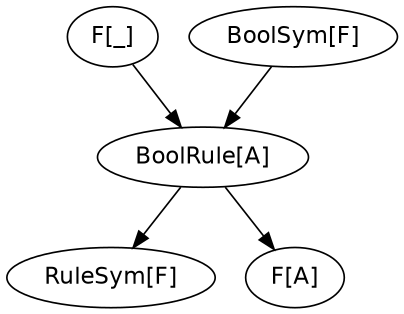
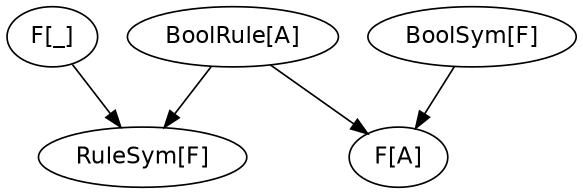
edge "F[_]" -> "BoolRule[A]": now "F[_]" -> "RuleSym[F]"
edge "BoolSym[F]" -> "BoolRule[A]": now "BoolSym[F]" -> "F[A]"
